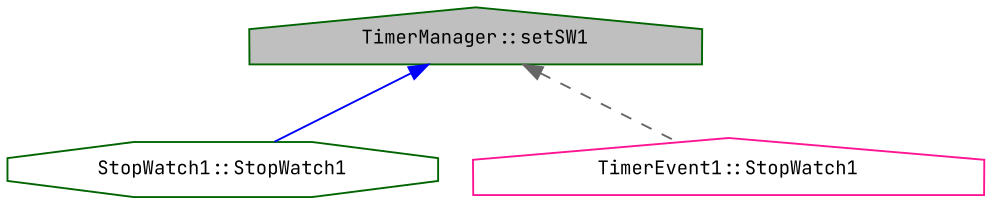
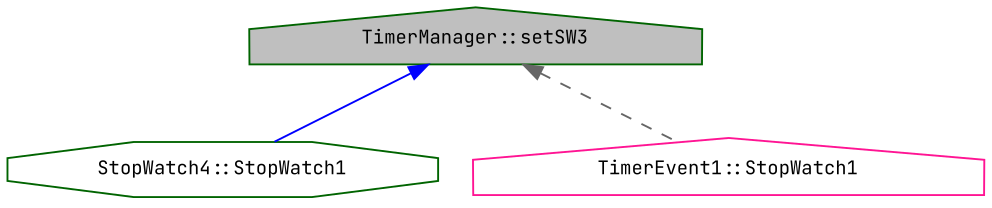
node "TimerManager::setSW1": label "TimerManager::setSW1" -> "TimerManager::setSW3"
node "StopWatch1::StopWatch1": label "StopWatch1::StopWatch1" -> "StopWatch4::StopWatch1"
